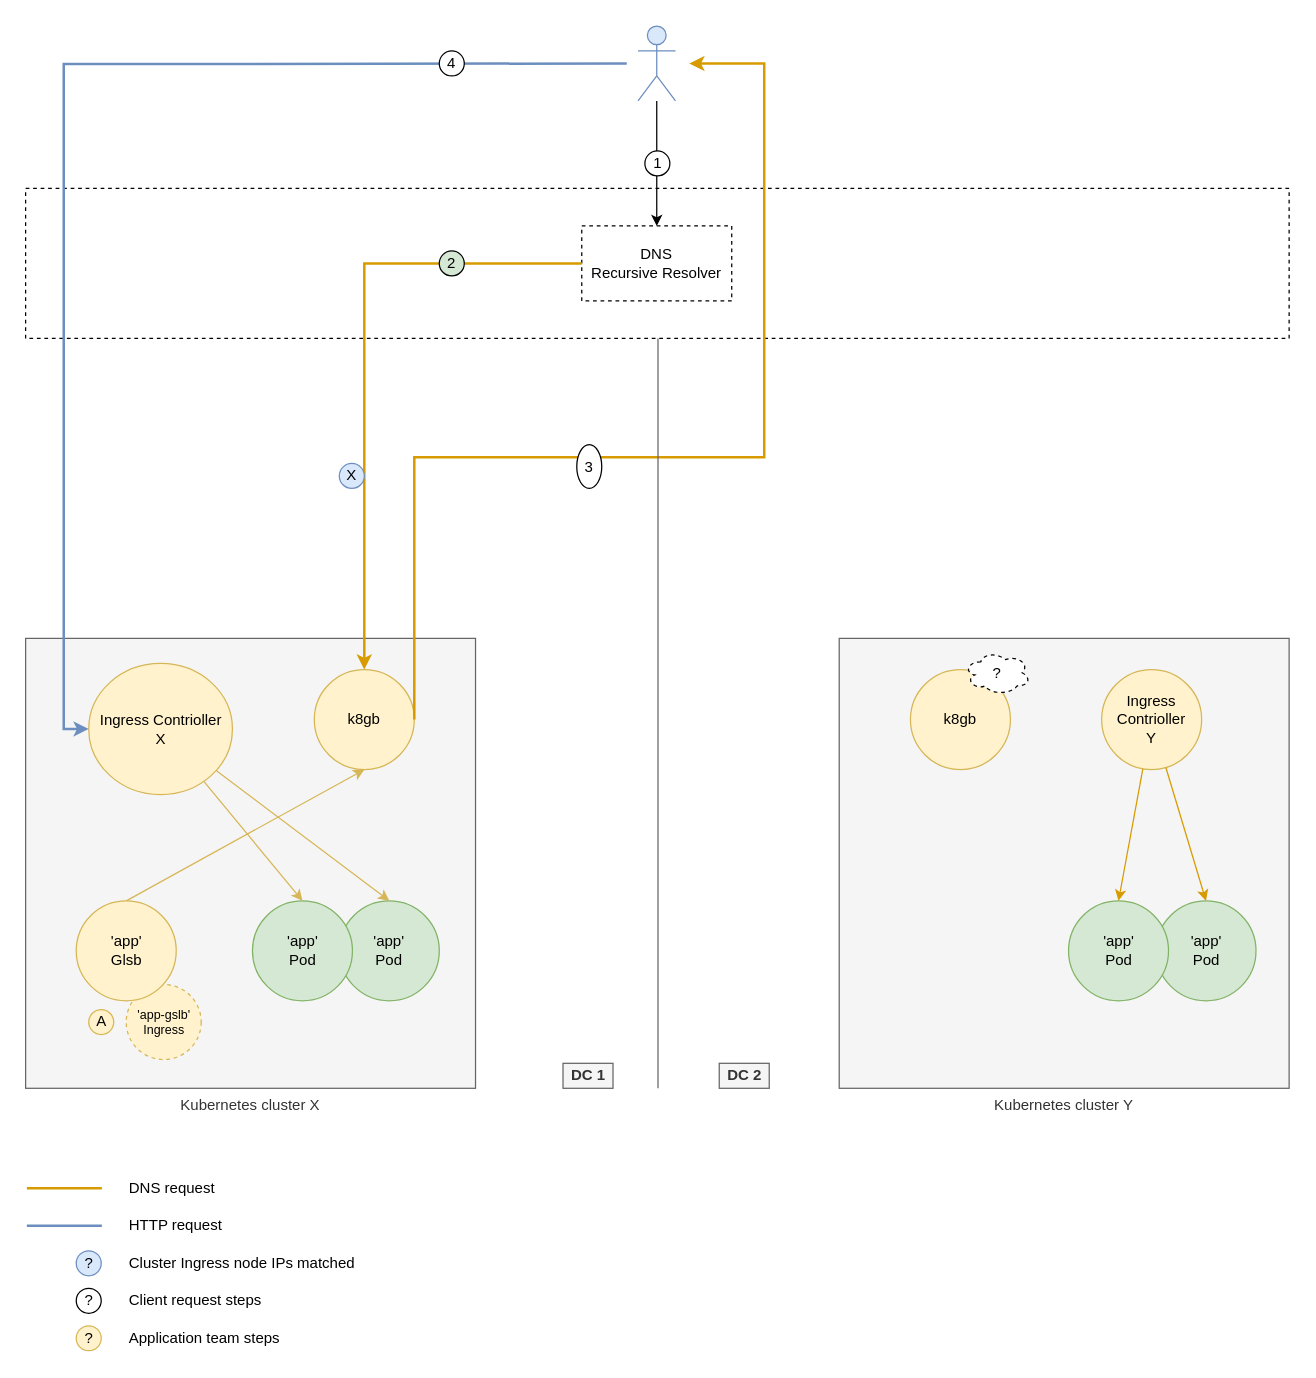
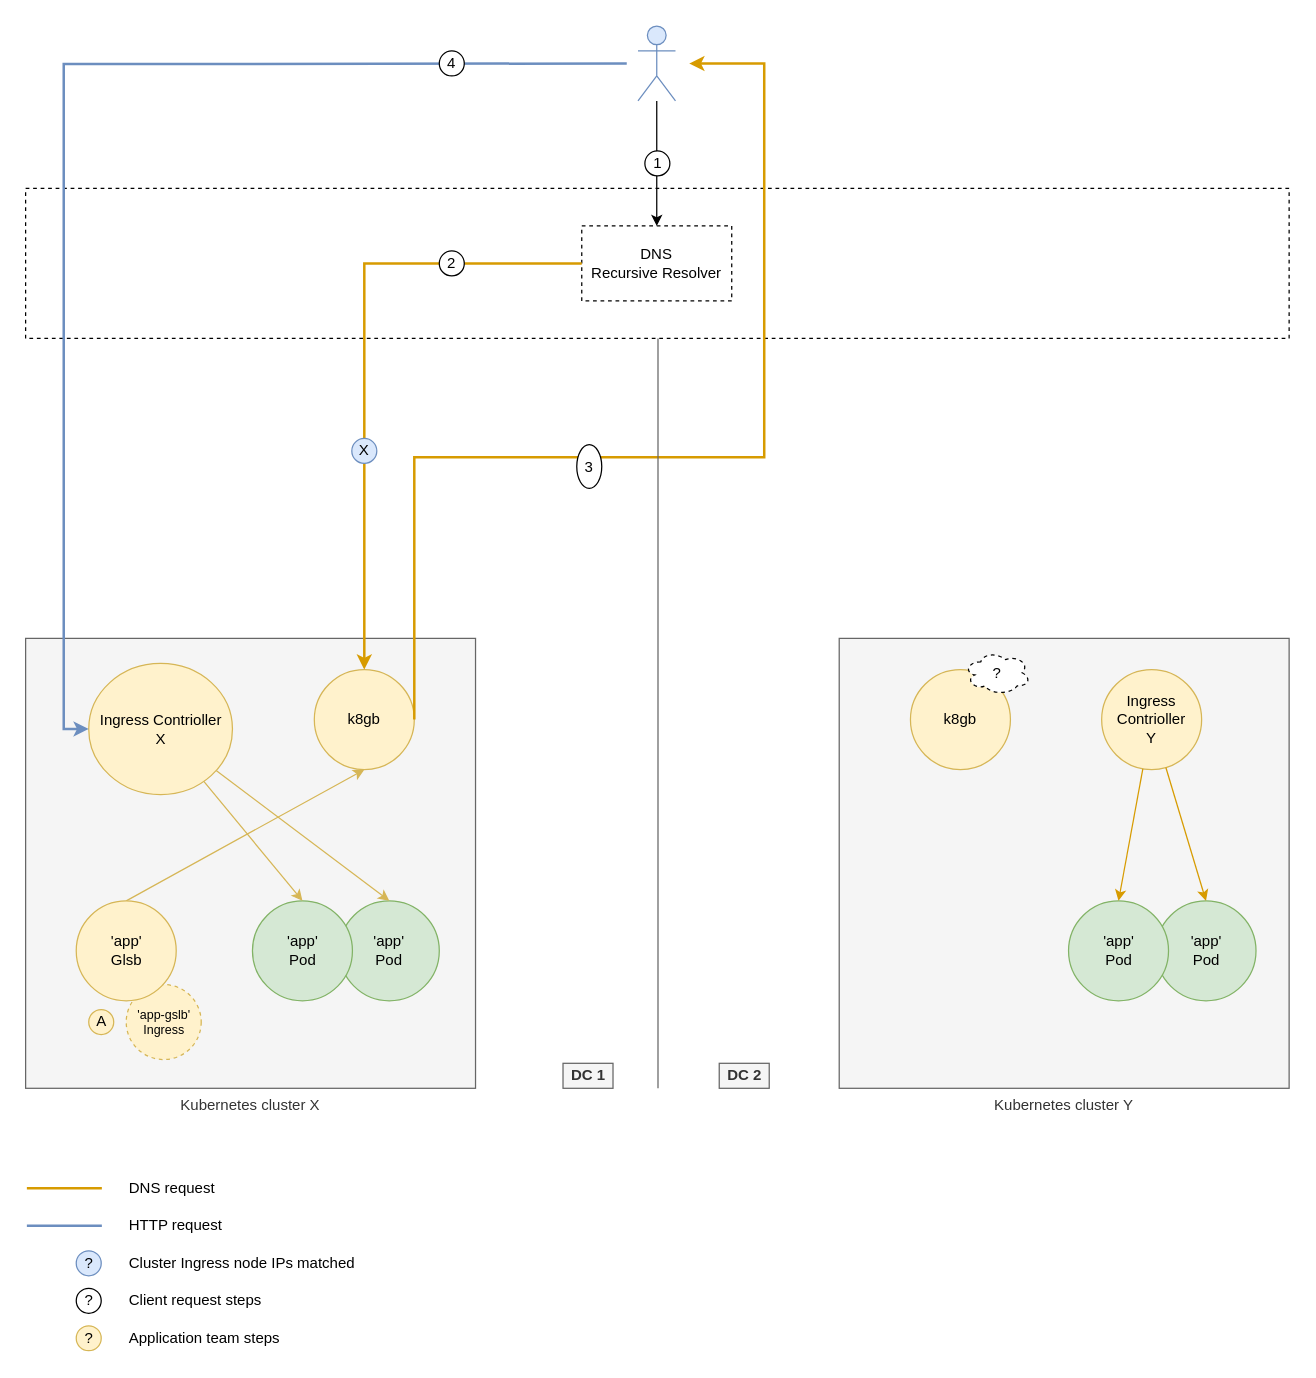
node "2": fillcolor #d5e8d4 -> #ffffff
node "X": moved (352, 476) -> (364, 451)
